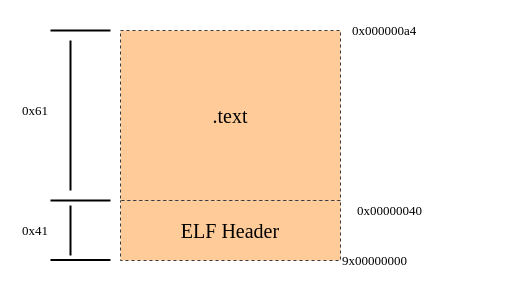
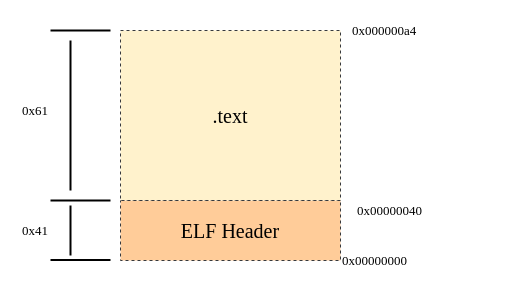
node ".text": fillcolor #ffcc99 -> #fff2cc
node "9x00000000": label "9x00000000" -> "0x00000000"
